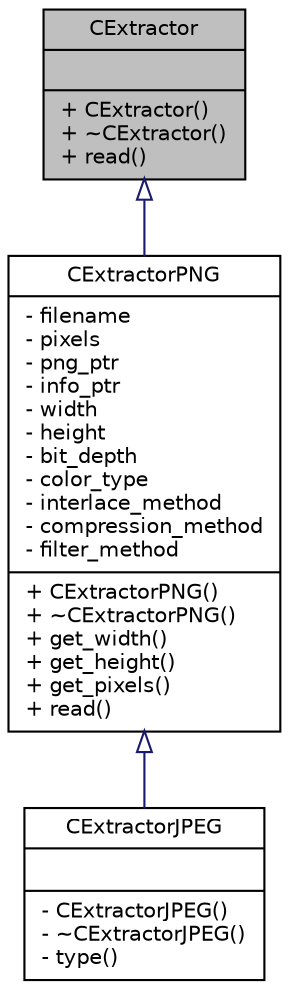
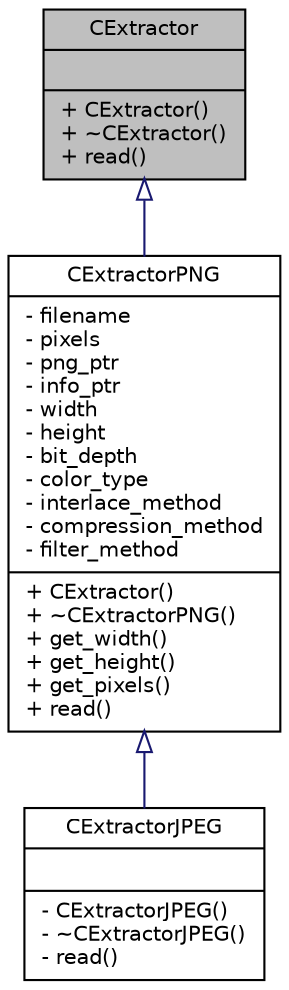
node "CExtractorPNG": text "+ CExtractorPNG()" -> "+ CExtractor()"
node "CExtractorJPEG": text "- type()" -> "- read()"
